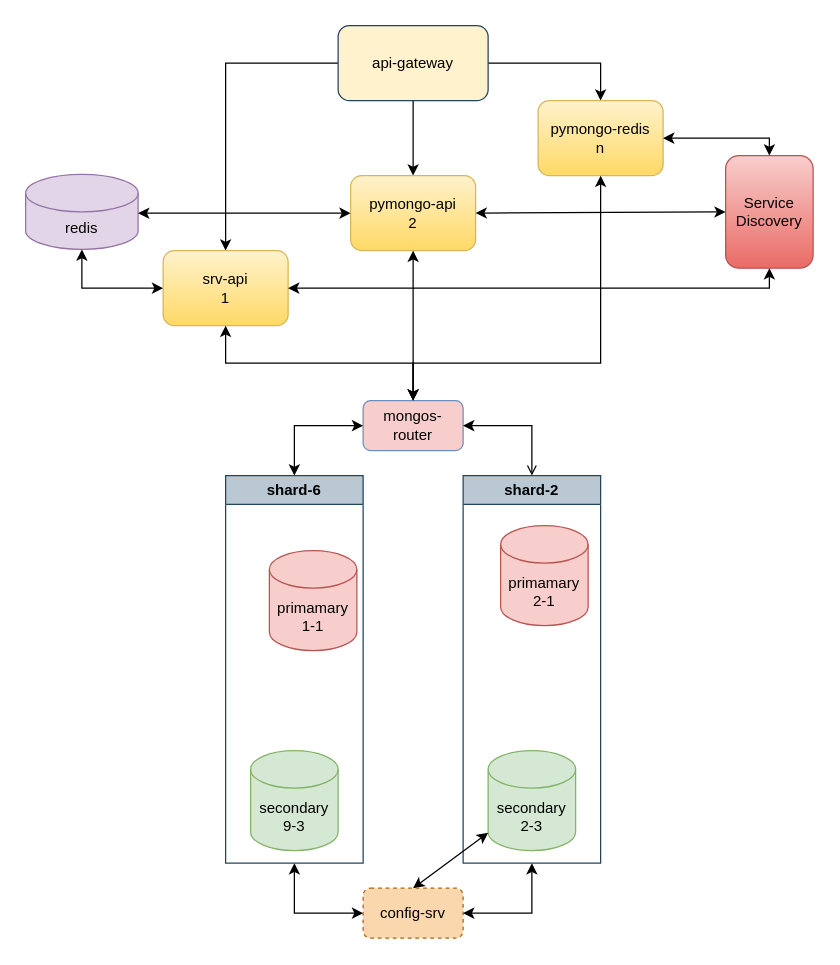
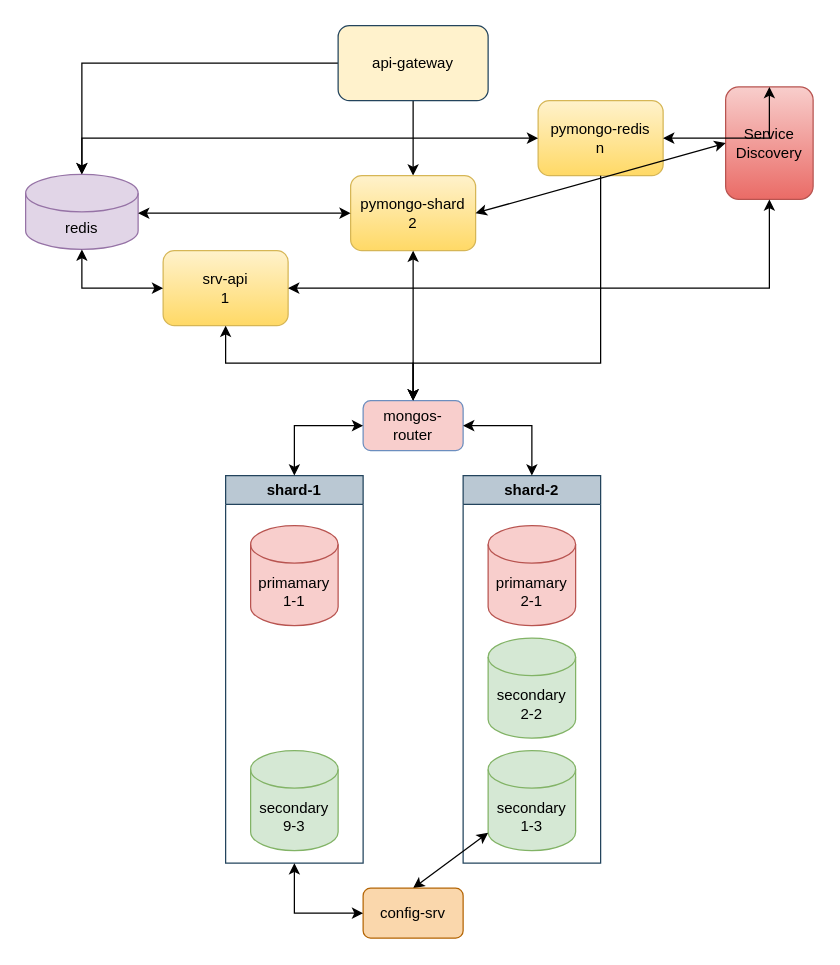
edge "api-gateway" -> "pymongo-redis n": removed
edge "pymongo-redis n" -- "redis": added
edge "api-gateway" -> "srv-api 1": now "api-gateway" -> "redis"
edge "pymongo-redis n" -- "mongos-router": arrowhead classic -> none
node "Service Discovery": moved (769, 212) -> (769, 143)
node "pymongo-api 2": label "pymongo-api 2" -> "pymongo-shard 2"
edge "mongos-router" -- "shard-2": arrowhead open -> classic
node "shard-6": label "shard-6" -> "shard-1"
node "primamary 2-1": moved (544, 576) -> (532, 576)
node "primamary 1-1": moved (313, 601) -> (294, 576)
node "secondary 2-2": added
node "secondary 2-3": label "secondary 2-3" -> "secondary 1-3"
node "config-srv": style dashed -> solid
edge "shard-2" -- "config-srv": removed
